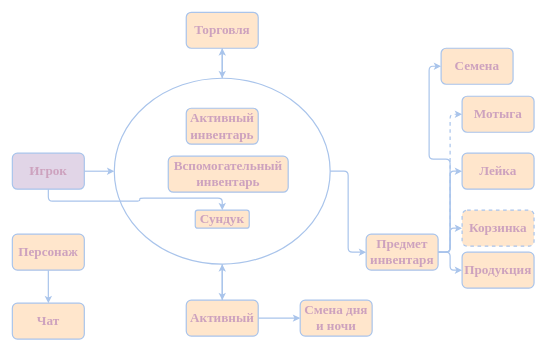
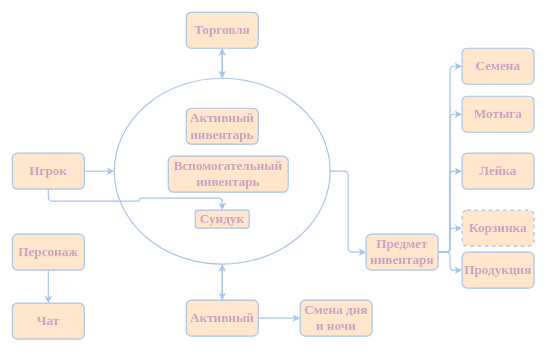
node "Семена": moved (477, 66) -> (498, 66)
edge "Предмет инвентаря" -> "Мотыга": style dashed -> solid
node "Игрок": fillcolor #e1d5e7 -> #ffe6cc
